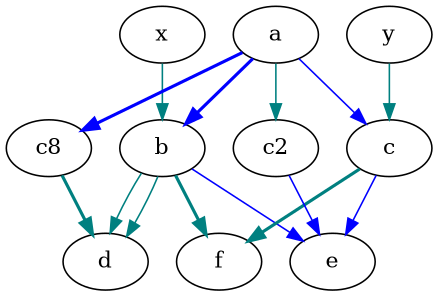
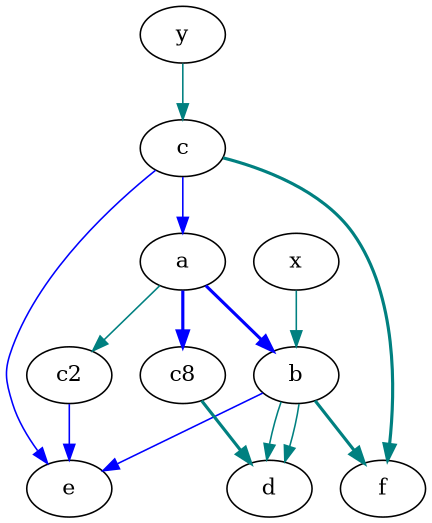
edge "a" -> "c": reversed
